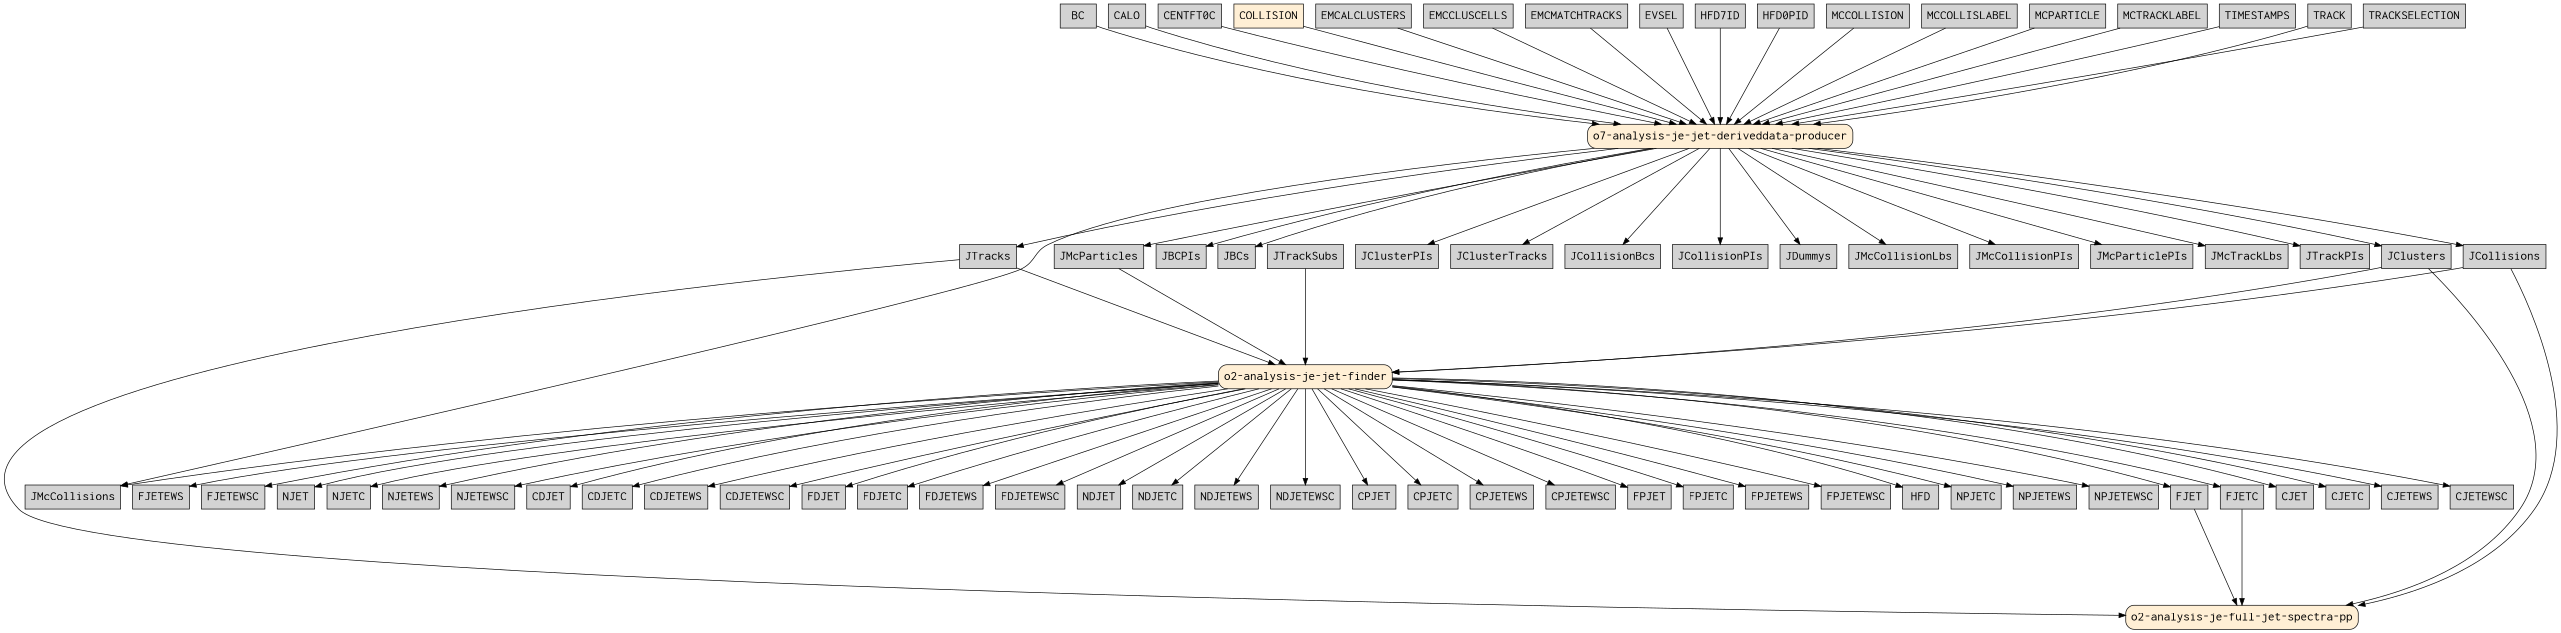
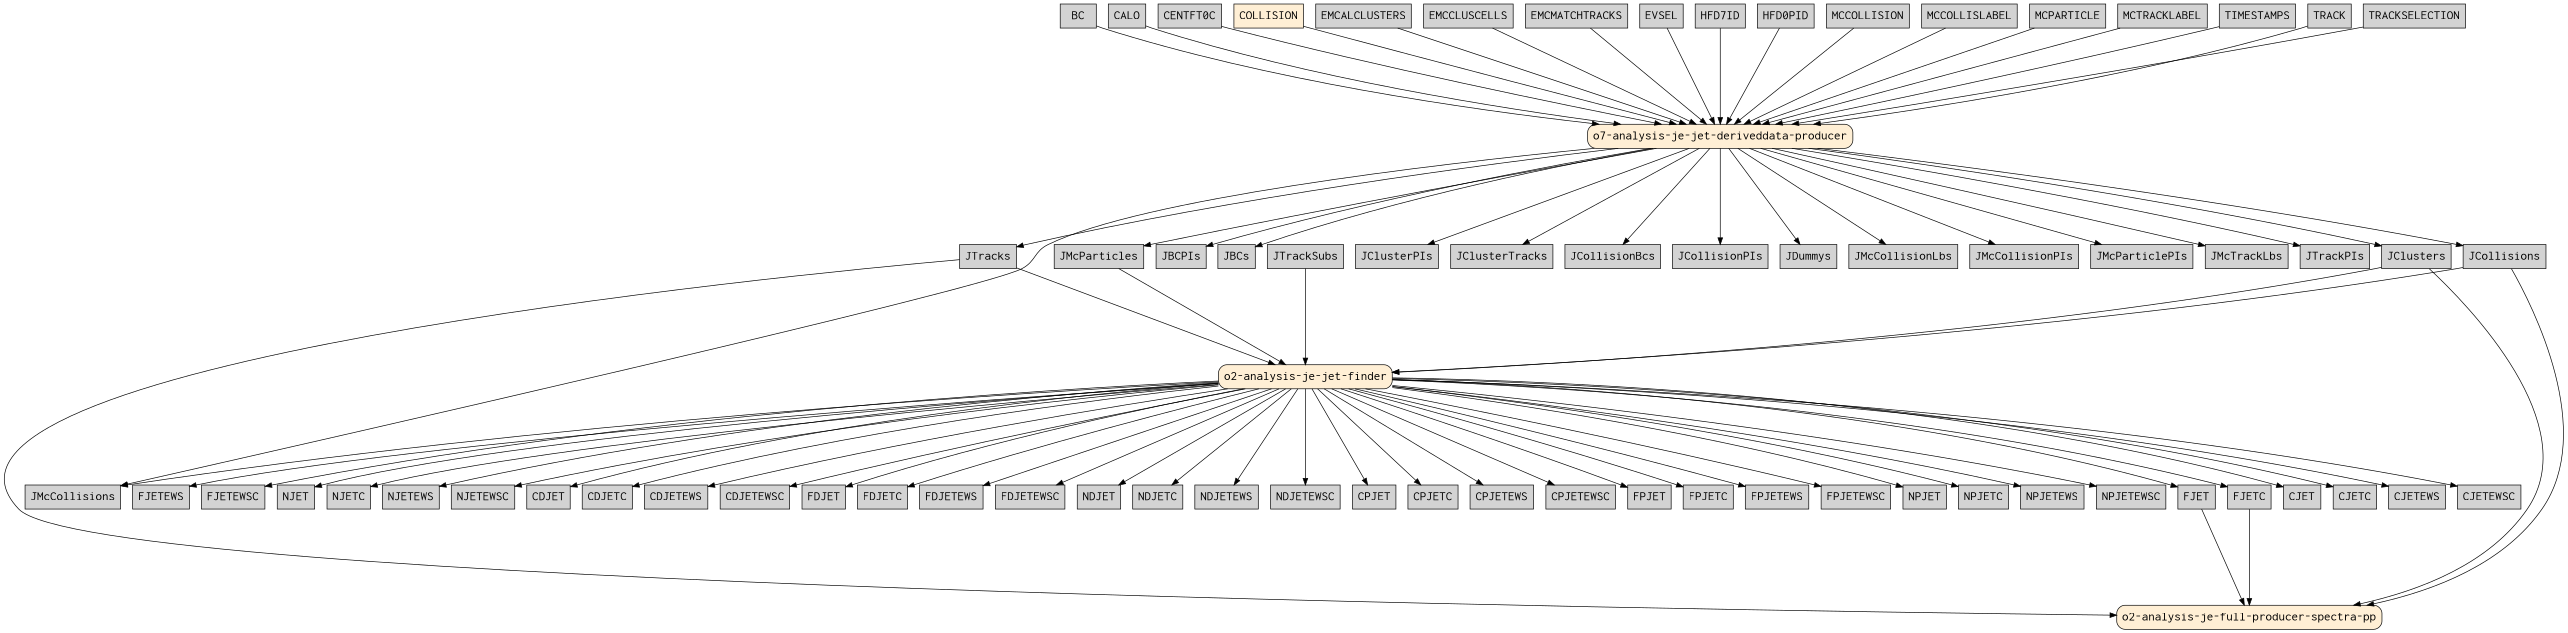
node "HFD": label "HFD" -> "NPJET"
node "o2-analysis-je-full-jet-spectra-pp": label "o2-analysis-je-full-jet-spectra-pp" -> "o2-analysis-je-full-producer-spectra-pp"
